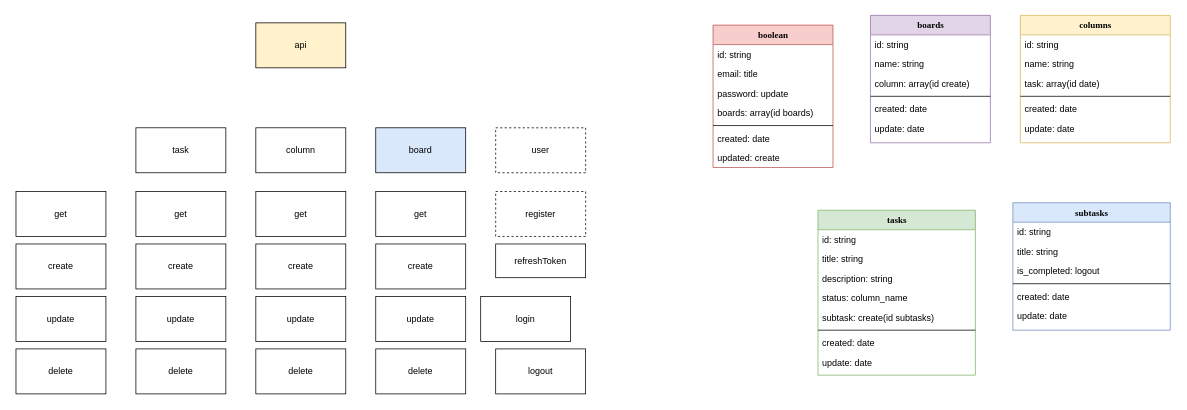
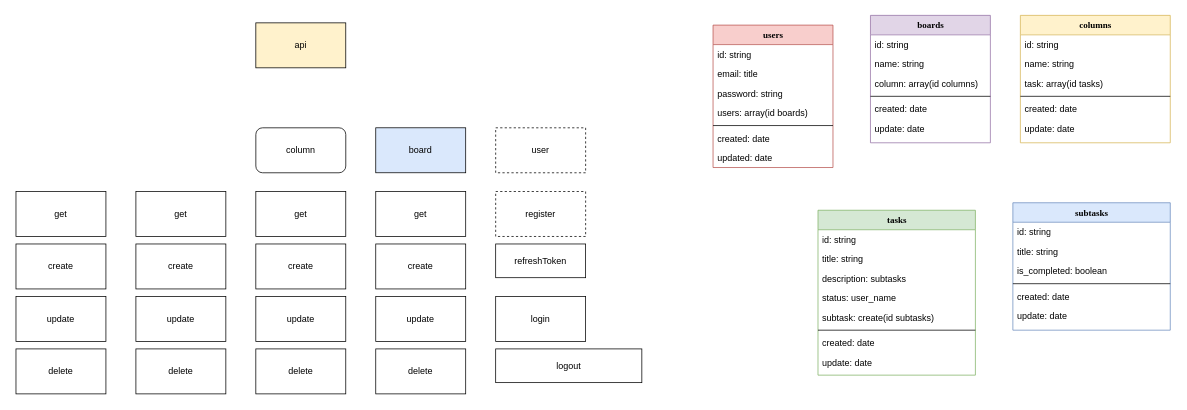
node "boolean": label "boolean" -> "users"
node "column: array(id create)": label "column: array(id create)" -> "column: array(id columns)"
node "task: array(id date)": label "task: array(id date)" -> "task: array(id tasks)"
node "password: update": label "password: update" -> "password: string"
node "boards: array(id boards)": label "boards: array(id boards)" -> "users: array(id boards)"
node "task": removed
node "column": shape rectangle -> rounded rectangle
node "updated: create": label "updated: create" -> "updated: date"
node "is_completed: logout": label "is_completed: logout" -> "is_completed: boolean"
node "description: string": label "description: string" -> "description: subtasks"
node "status: column_name": label "status: column_name" -> "status: user_name"
node "login": moved (525, 319) -> (540, 319)
node "logout": size 90x45 -> 146x34
